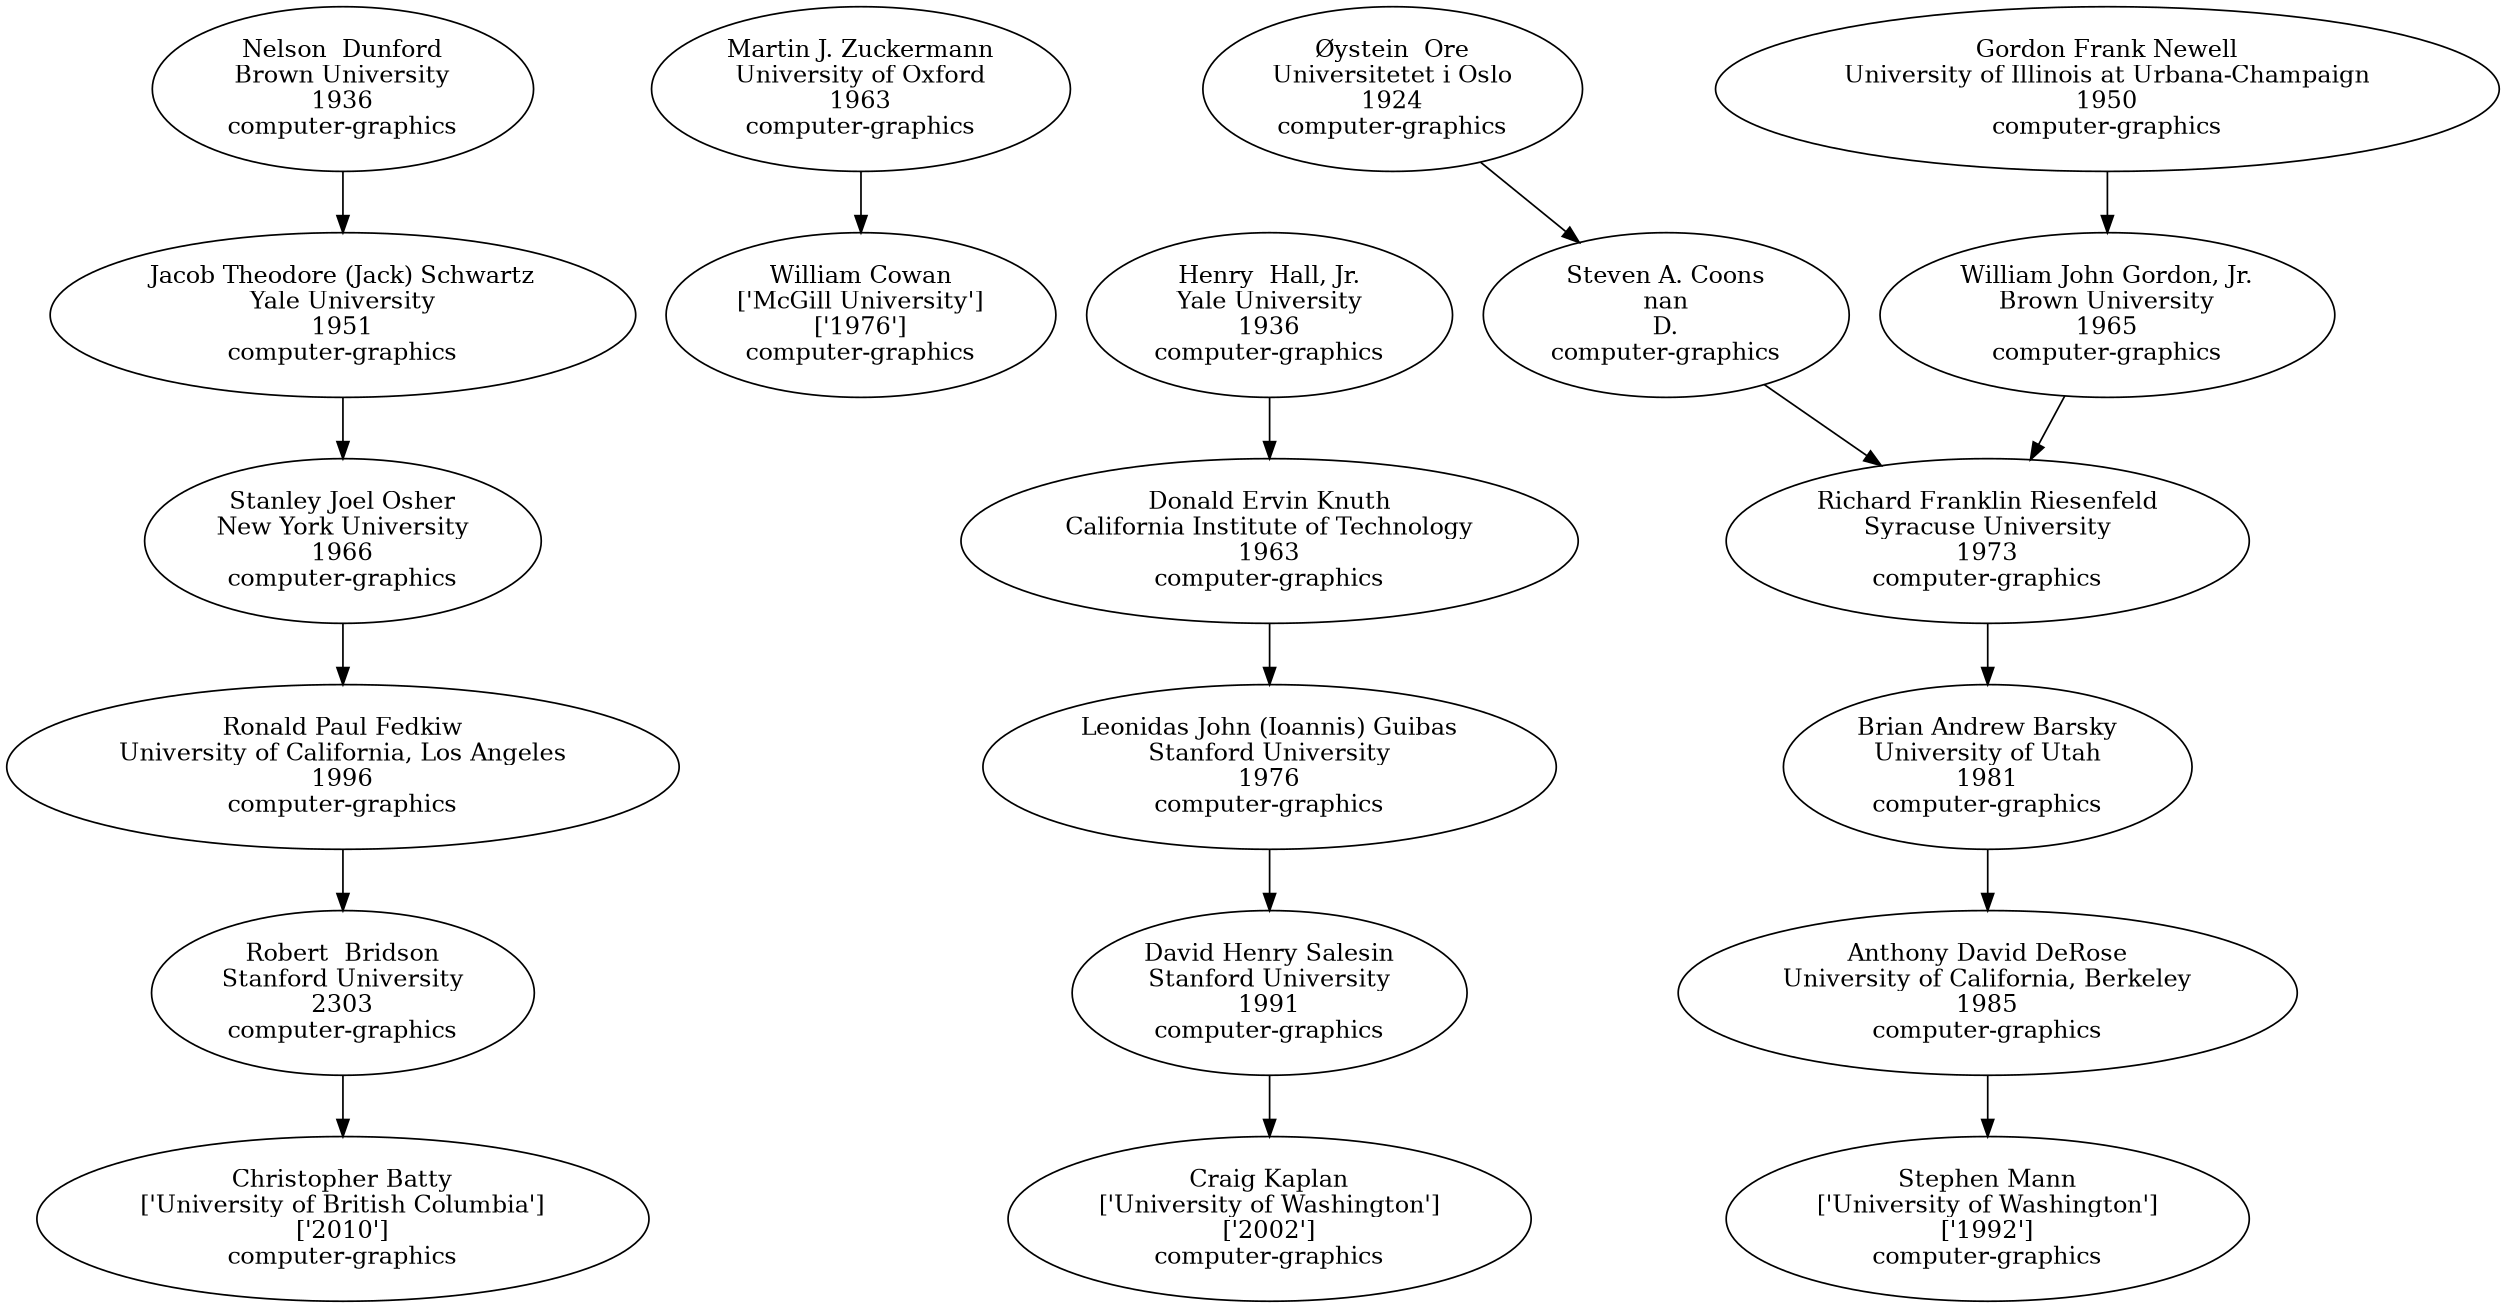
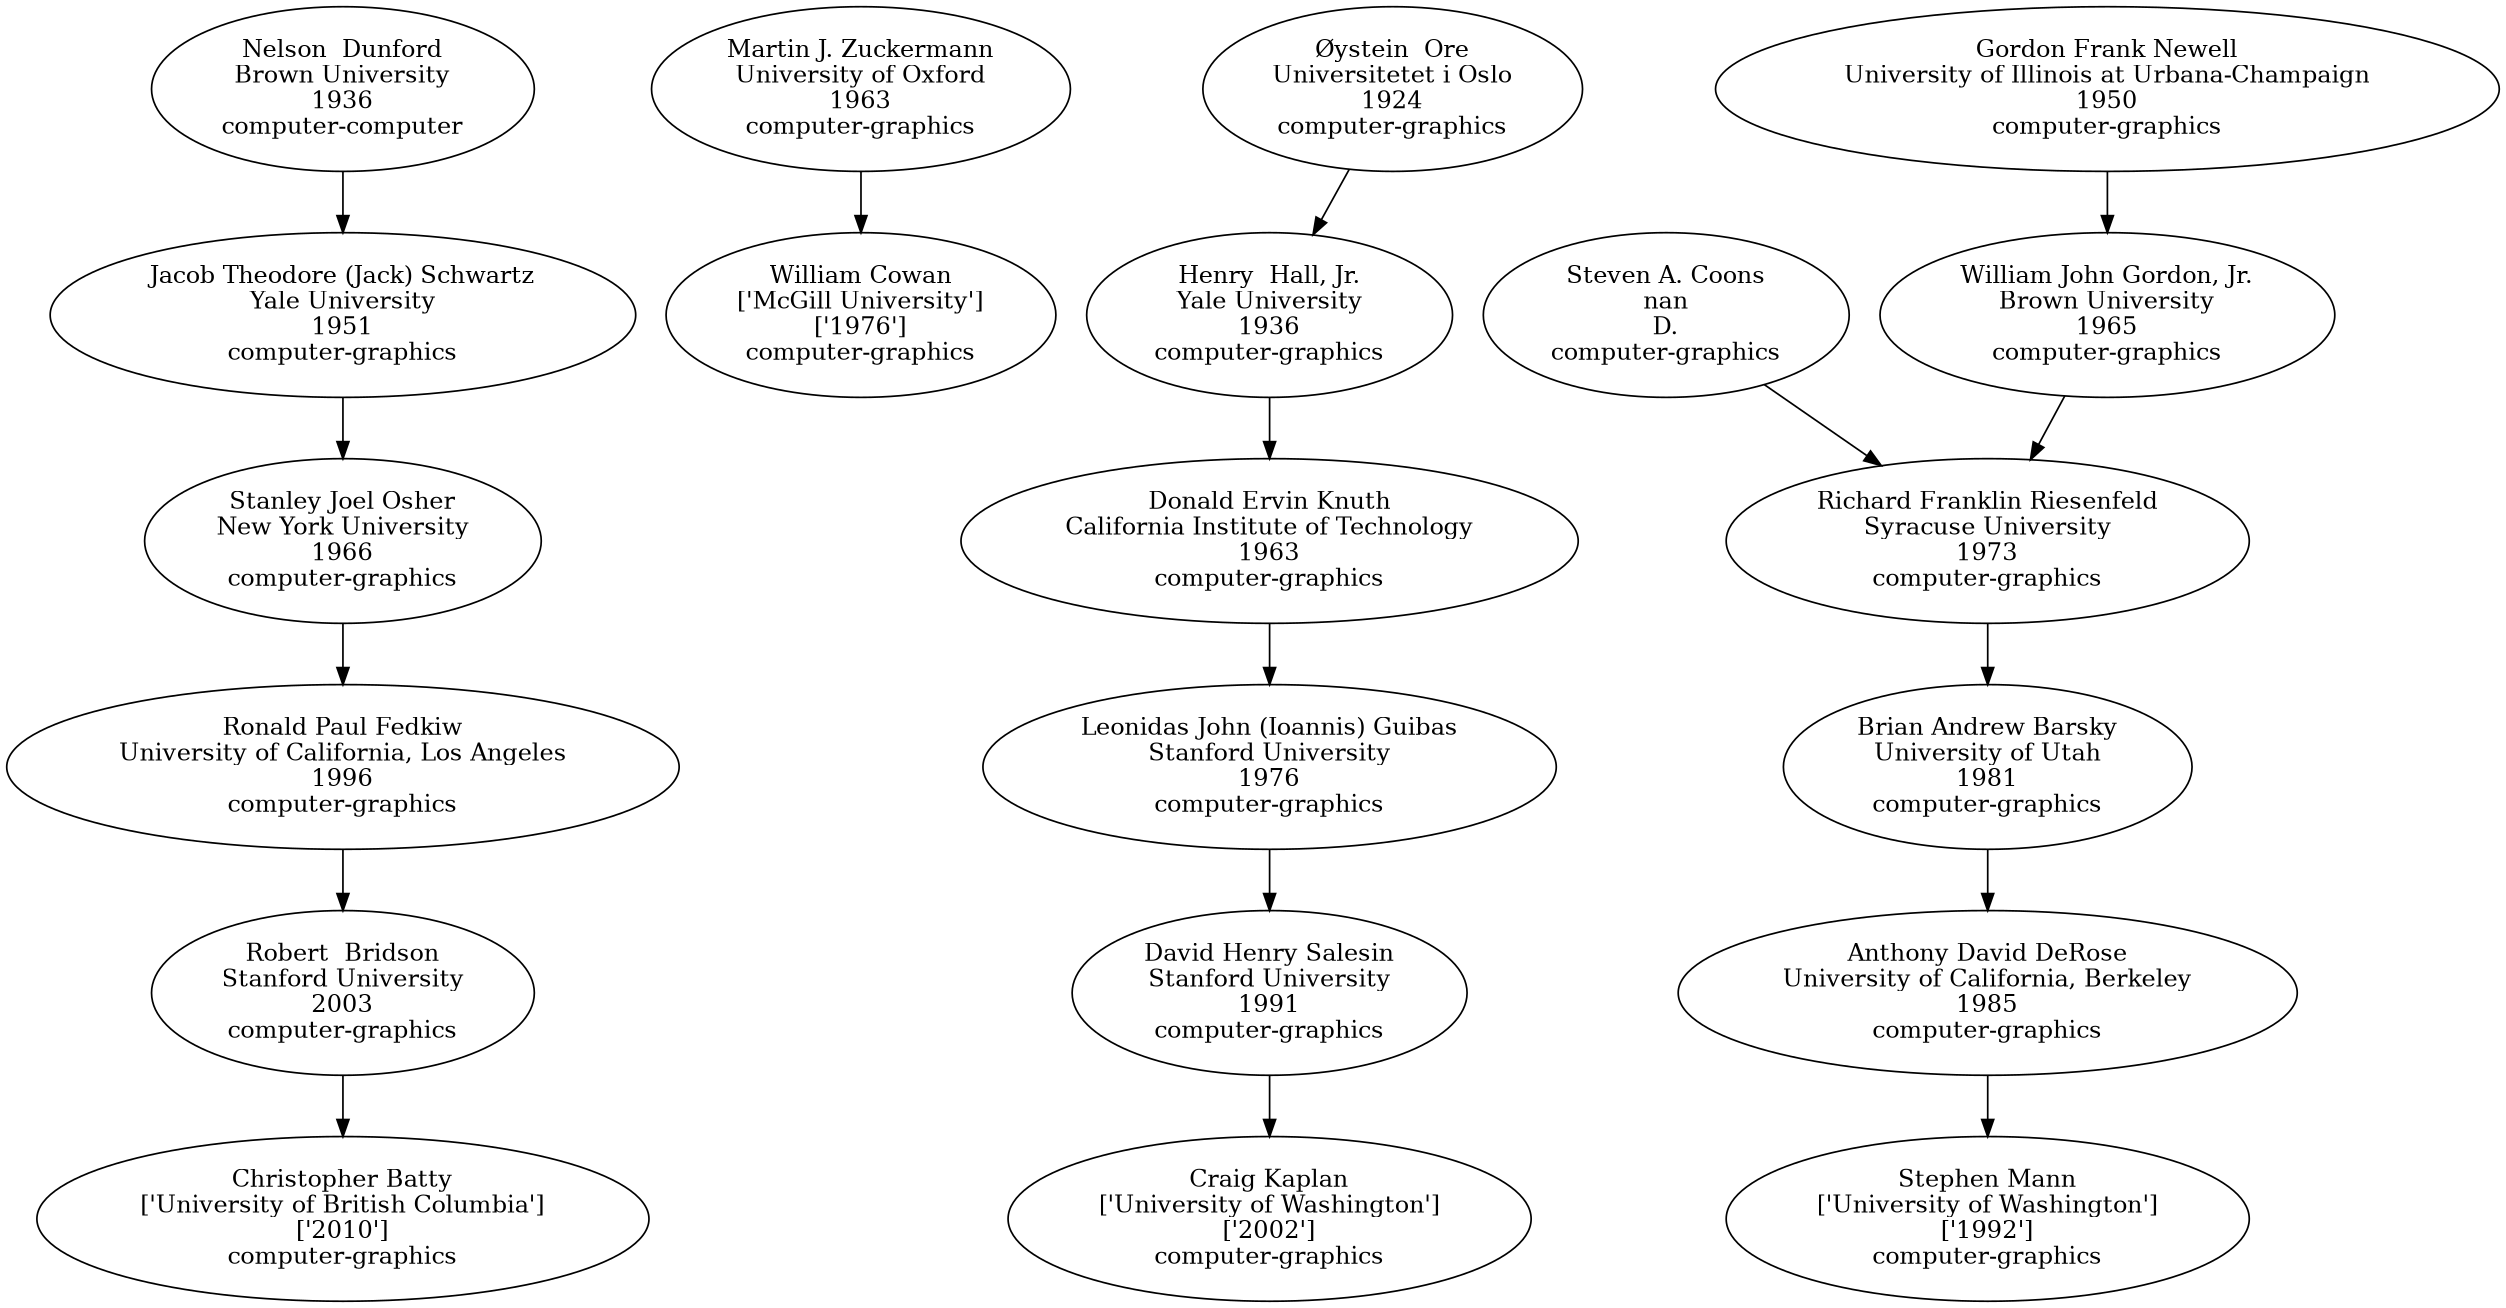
node "Nelson  Dunford Brown University 1936 computer-graphics": label "Nelson  Dunford Brown University 1936 computer-graphics" -> "Nelson  Dunford Brown University 1936 computer-computer"
edge "Øystein  Ore Universitetet i Oslo 1924 computer-graphics" -> "Steven A. Coons nan D. computer-graphics": now "Øystein  Ore Universitetet i Oslo 1924 computer-graphics" -> "Henry  Hall, Jr. Yale University 1936 computer-graphics"
node "Robert  Bridson Stanford University 2303 computer-graphics": label "Robert  Bridson Stanford University 2303 computer-graphics" -> "Robert  Bridson Stanford University 2003 computer-graphics"
